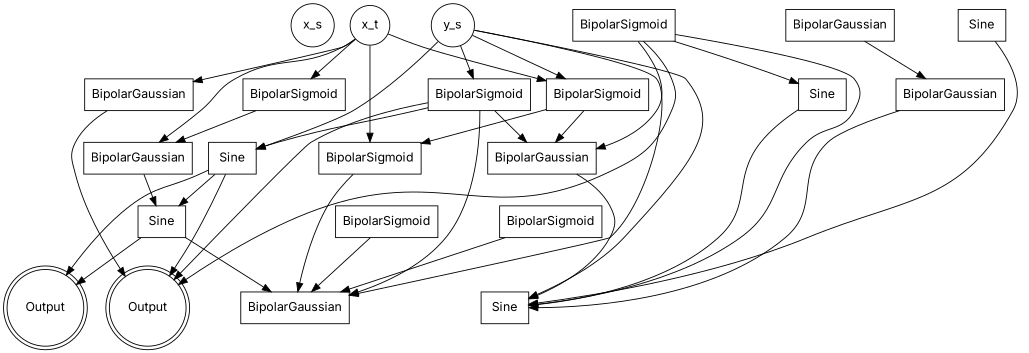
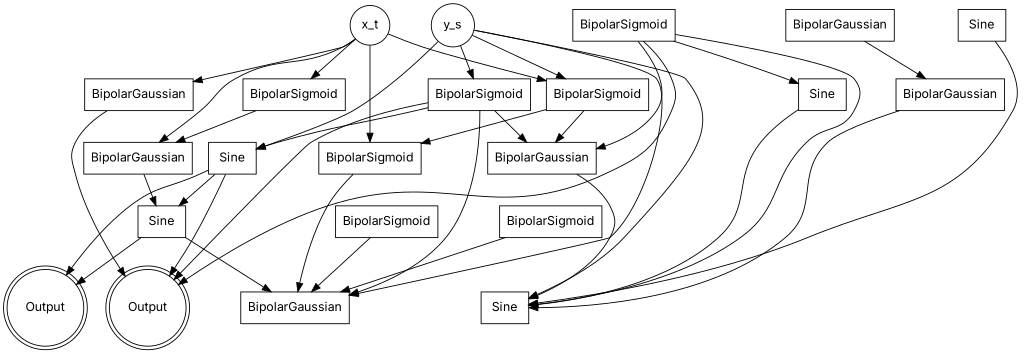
node "x_s": removed
